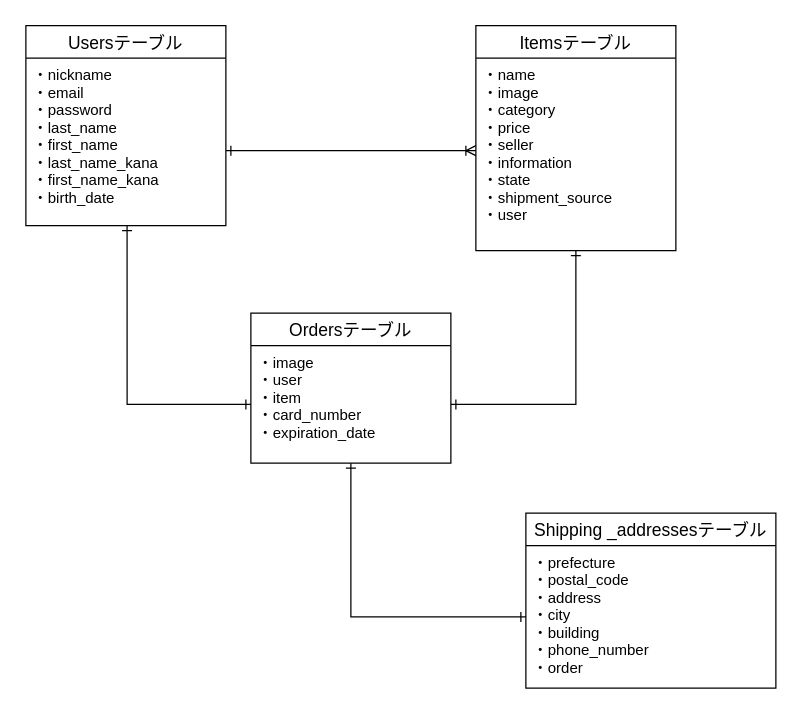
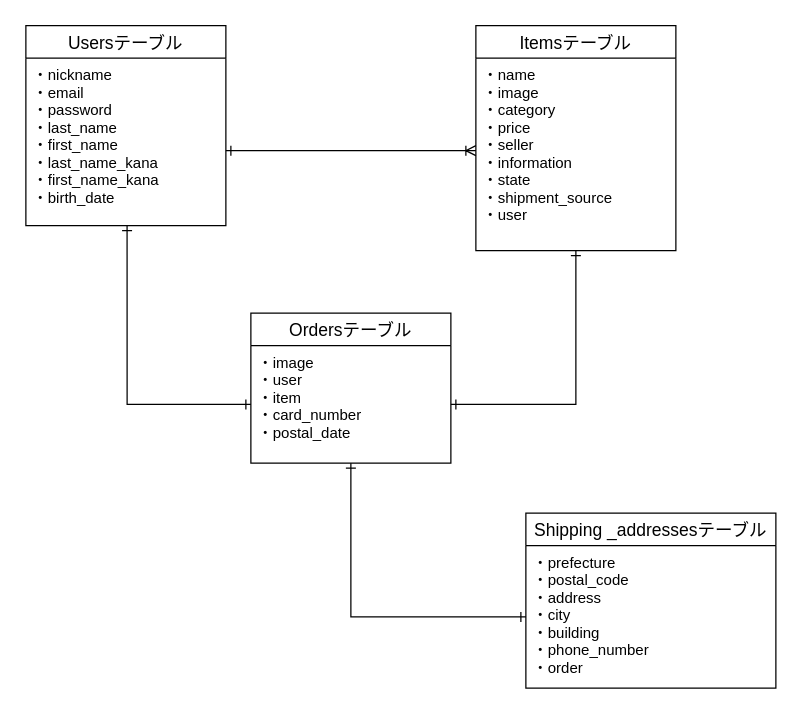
node "・image ・user ・item ・card_number ・expiration_date": label "・image ・user ・item ・card_number ・expiration_date" -> "・image ・user ・item ・card_number ・postal_date"
